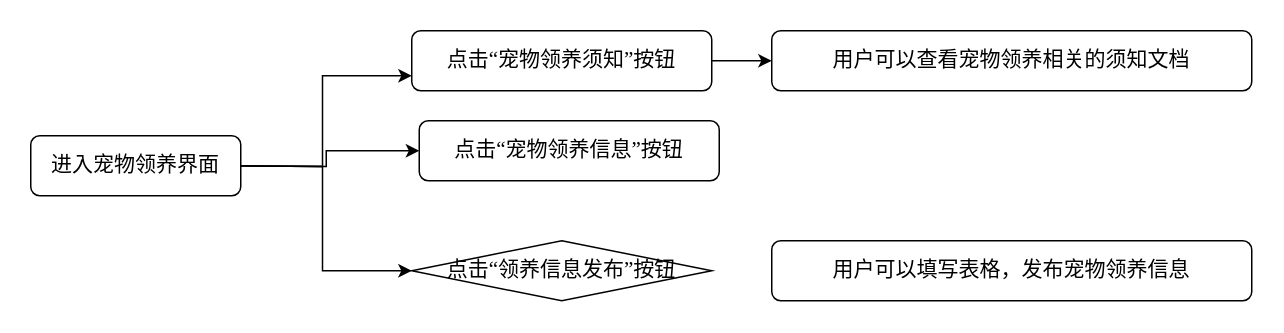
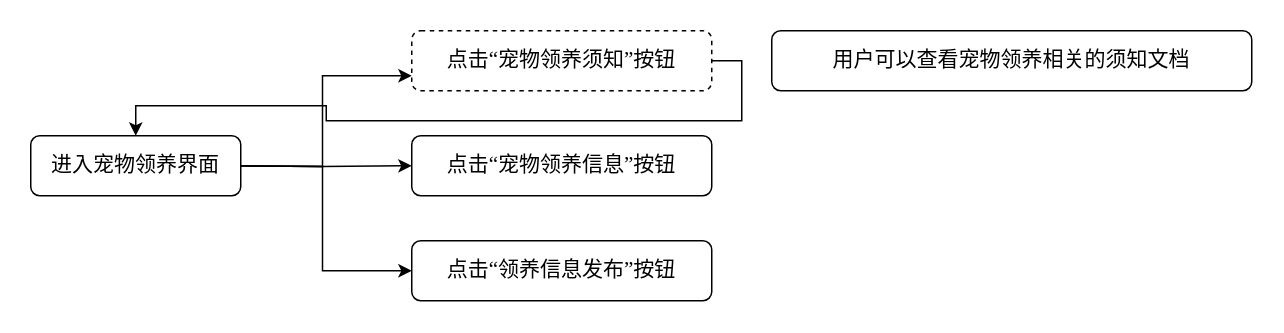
node "点击“宠物领养须知”按钮": style solid -> dashed
edge "点击“宠物领养须知”按钮" -> "用户可以查看宠物领养相关的须知文档": now "点击“宠物领养须知”按钮" -> "进入宠物领养界面"
node "点击“宠物领养信息”按钮": moved (569, 151) -> (562, 166)
node "点击“领养信息发布”按钮": shape diamond -> rounded rectangle
node "用户可以填写表格，发布宠物领养信息": removed
